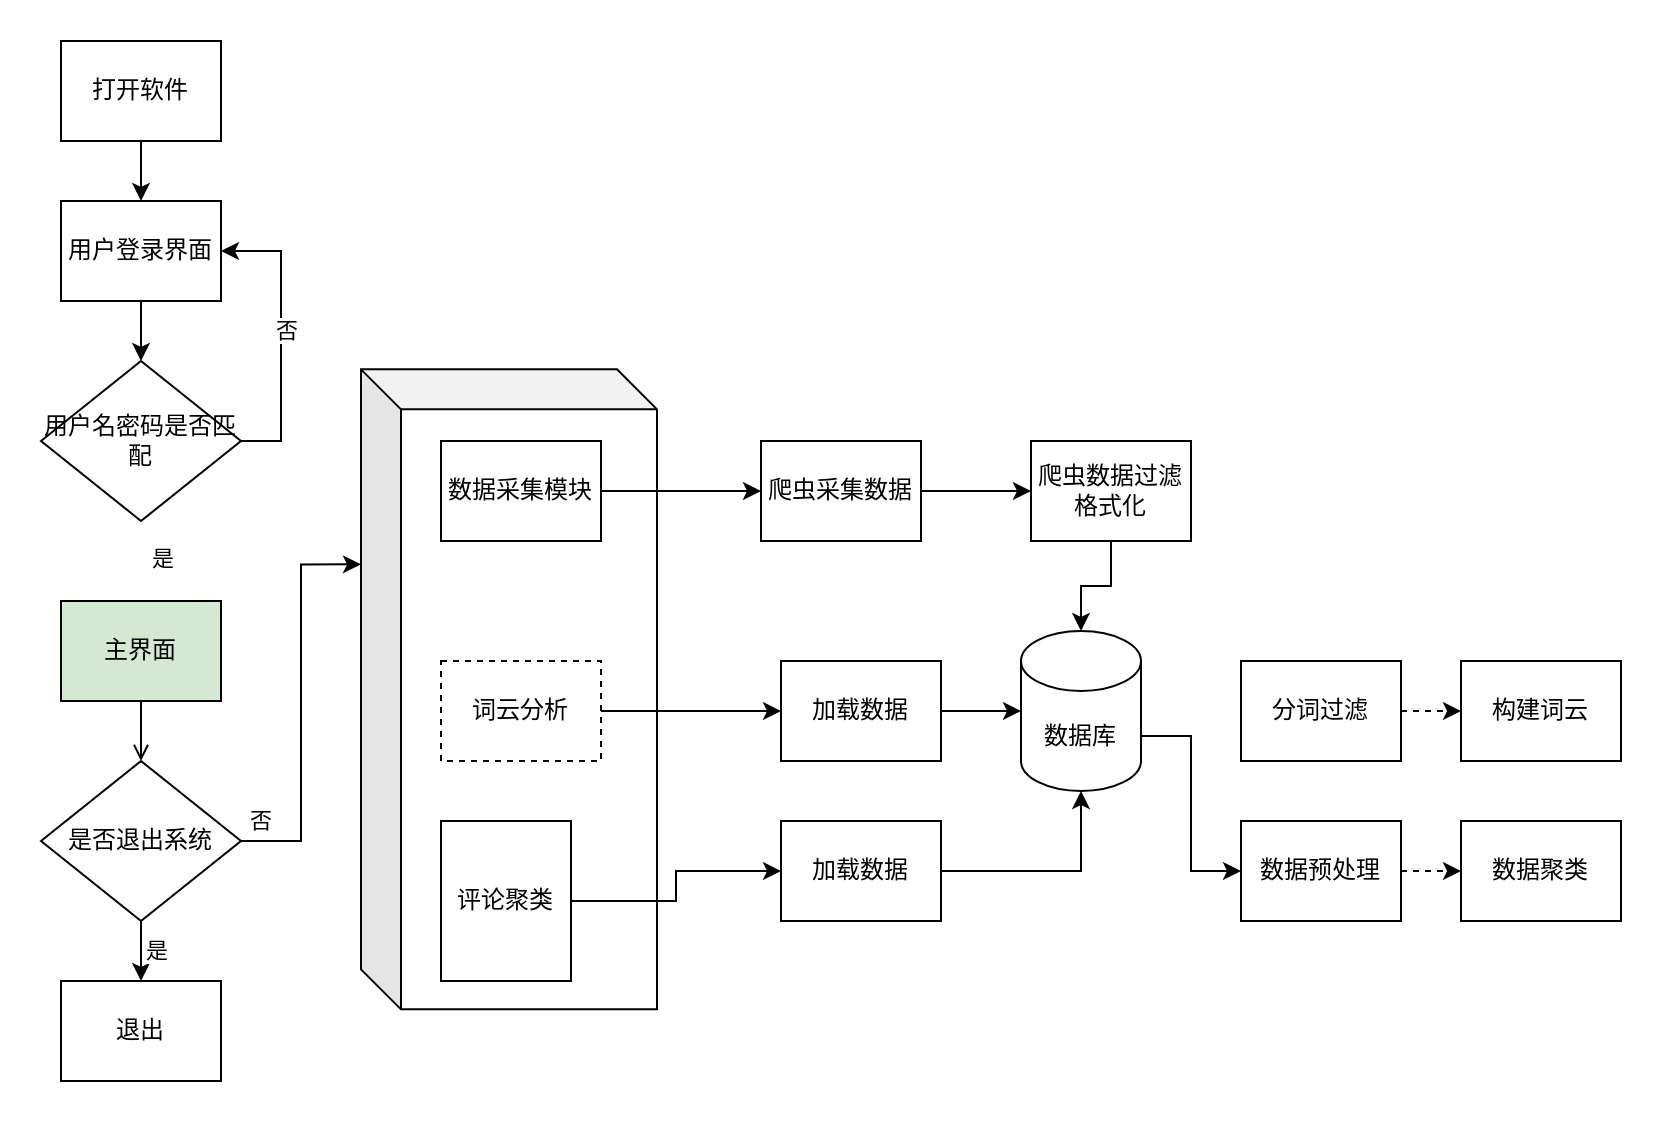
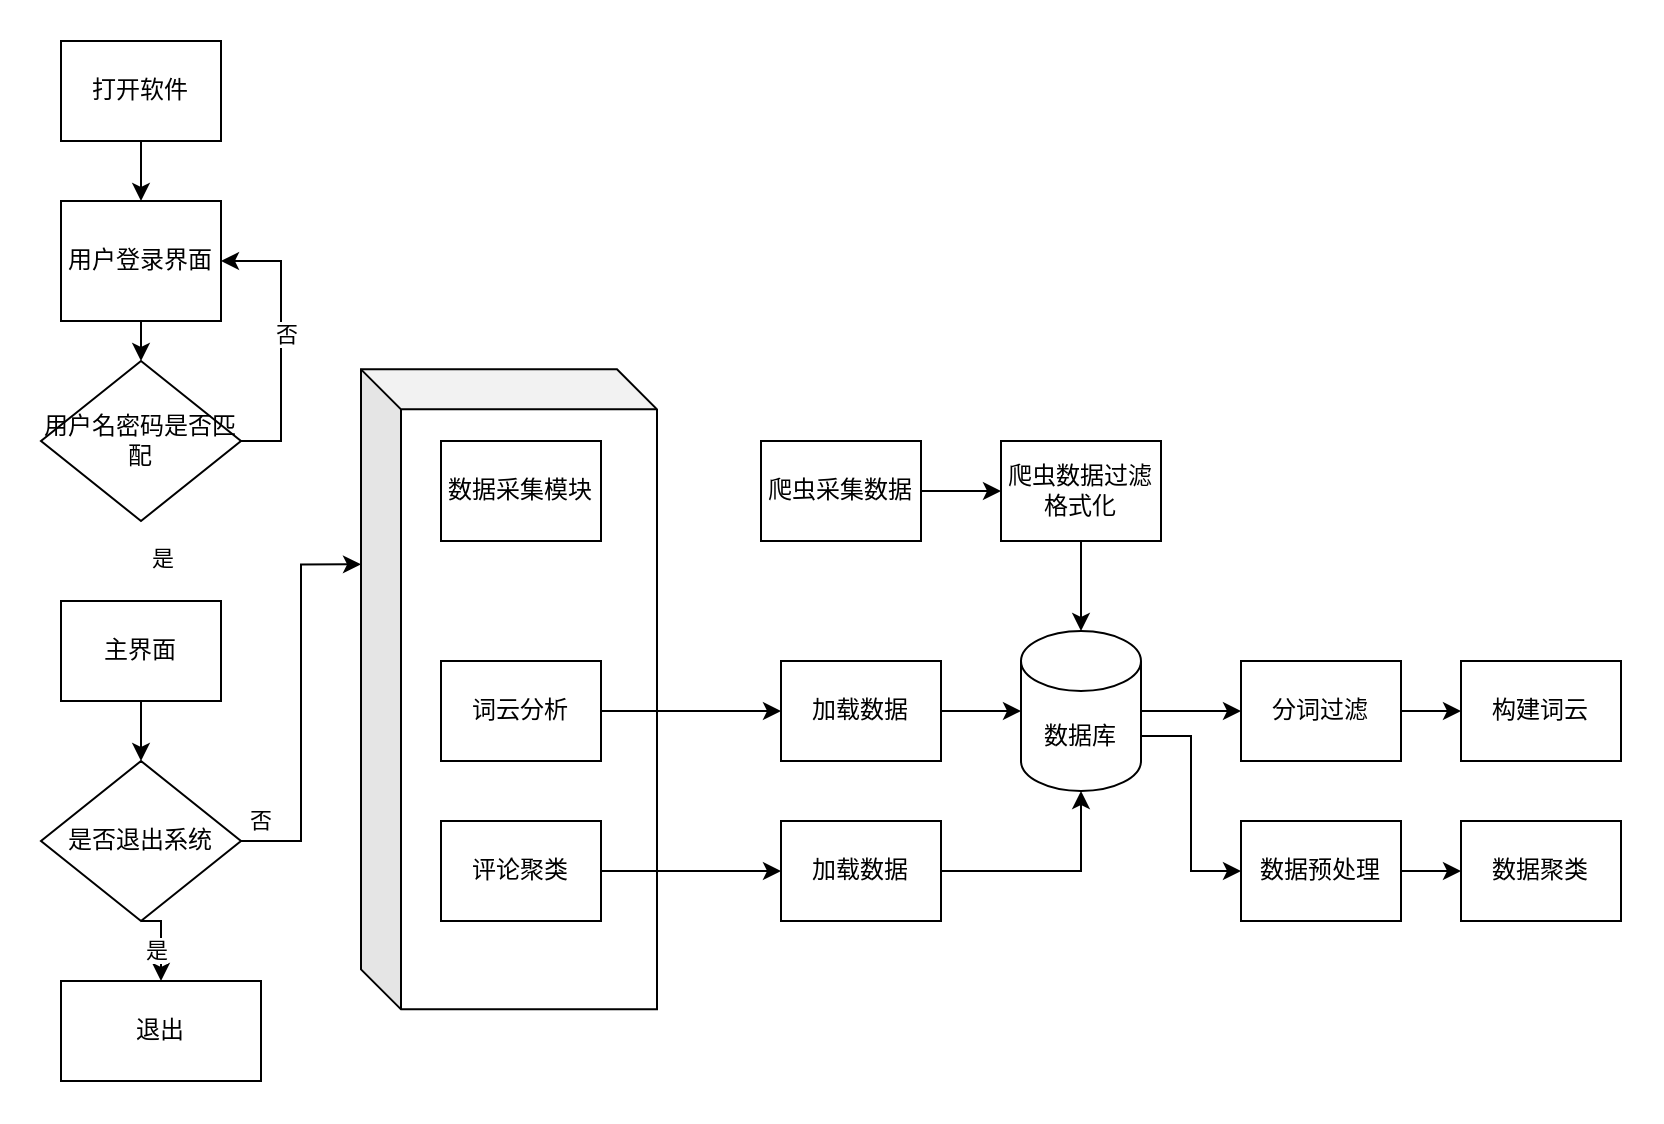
node "用户登录界面": size 160x100 -> 160x120
edge "数据采集模块" -> "爬虫采集数据": removed
node "爬虫数据过滤格式化": moved (1111, 491) -> (1081, 491)
node "主界面": fillcolor #d5e8d4 -> #ffffff
node "词云分析": style dashed -> solid
edge "数据库" -> "分词过滤": added
edge "分词过滤" -> "构建词云": style dashed -> solid
edge "主界面" -> "是否退出系统": arrowhead open -> classic
edge "数据预处理" -> "数据聚类": style dashed -> solid
node "评论聚类": size 130x160 -> 160x100
node "退出": size 160x100 -> 200x100
